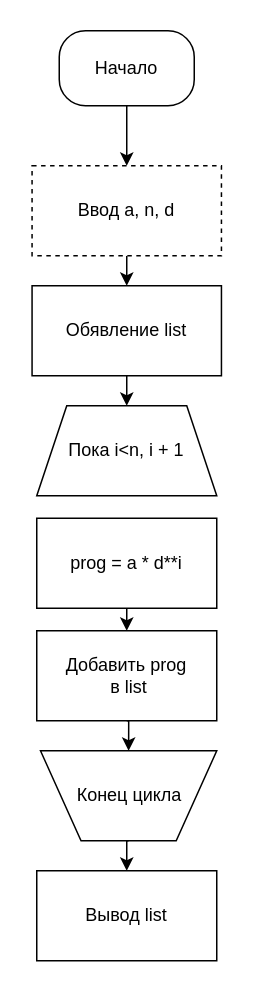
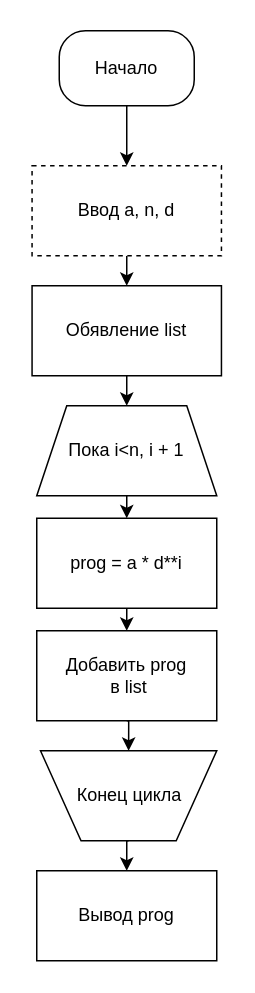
edge "Пока i<n, i + 1" -> "prog = a * d**i": added
node "Вывод list": label "Вывод list" -> "Вывод prog"
